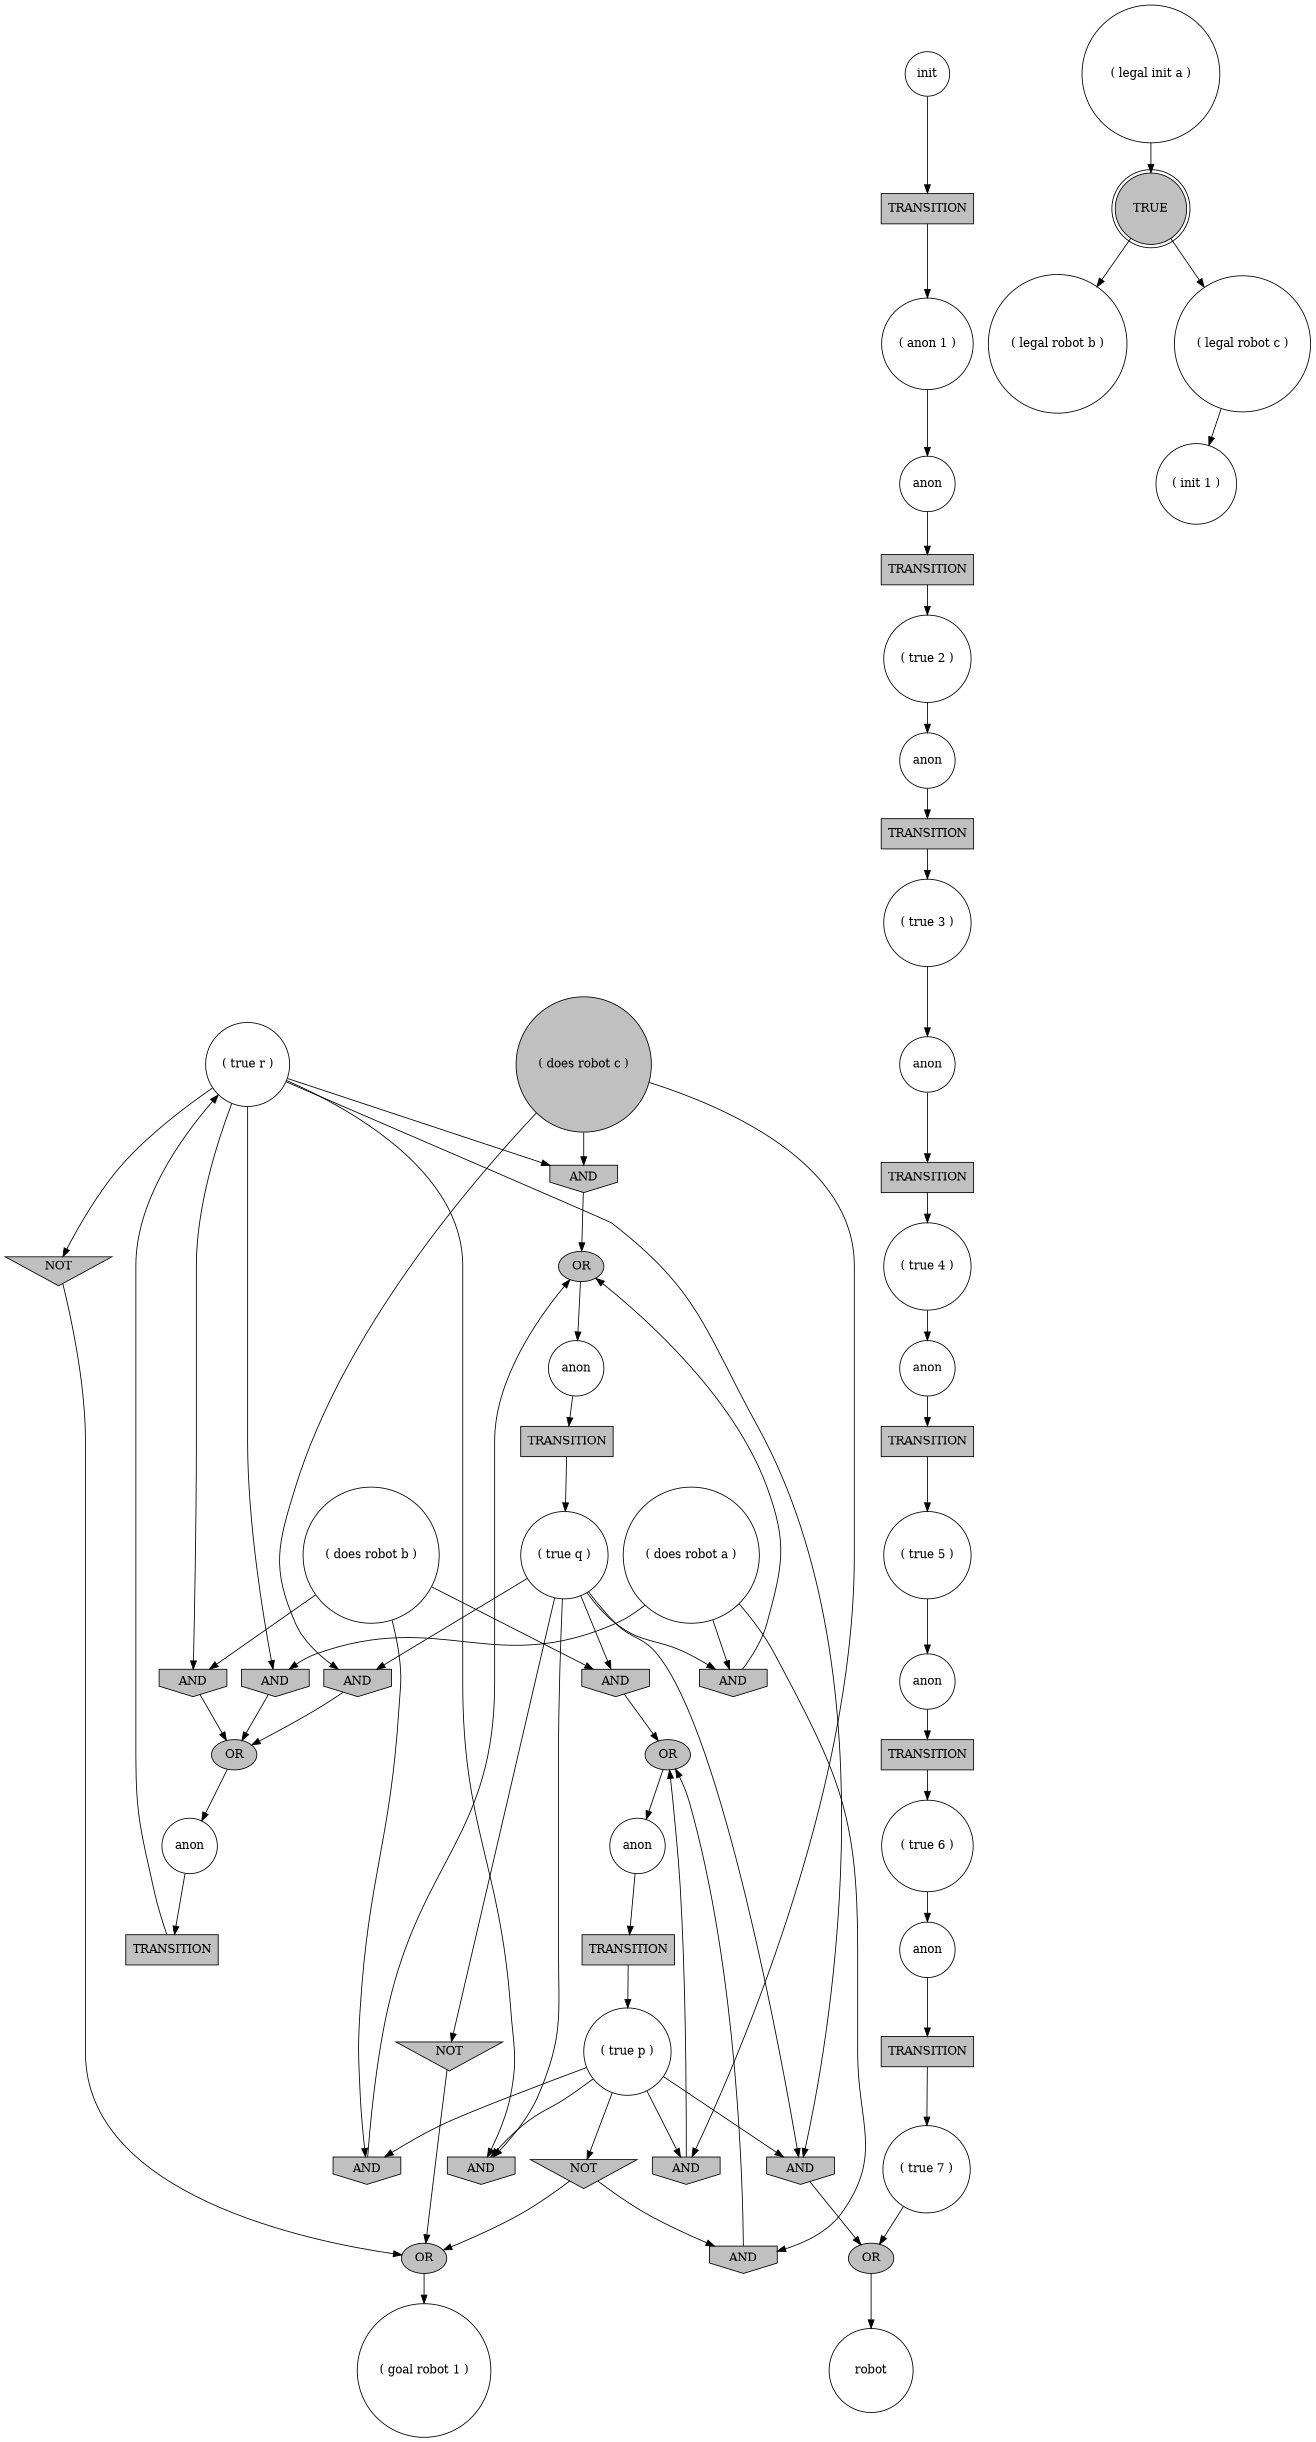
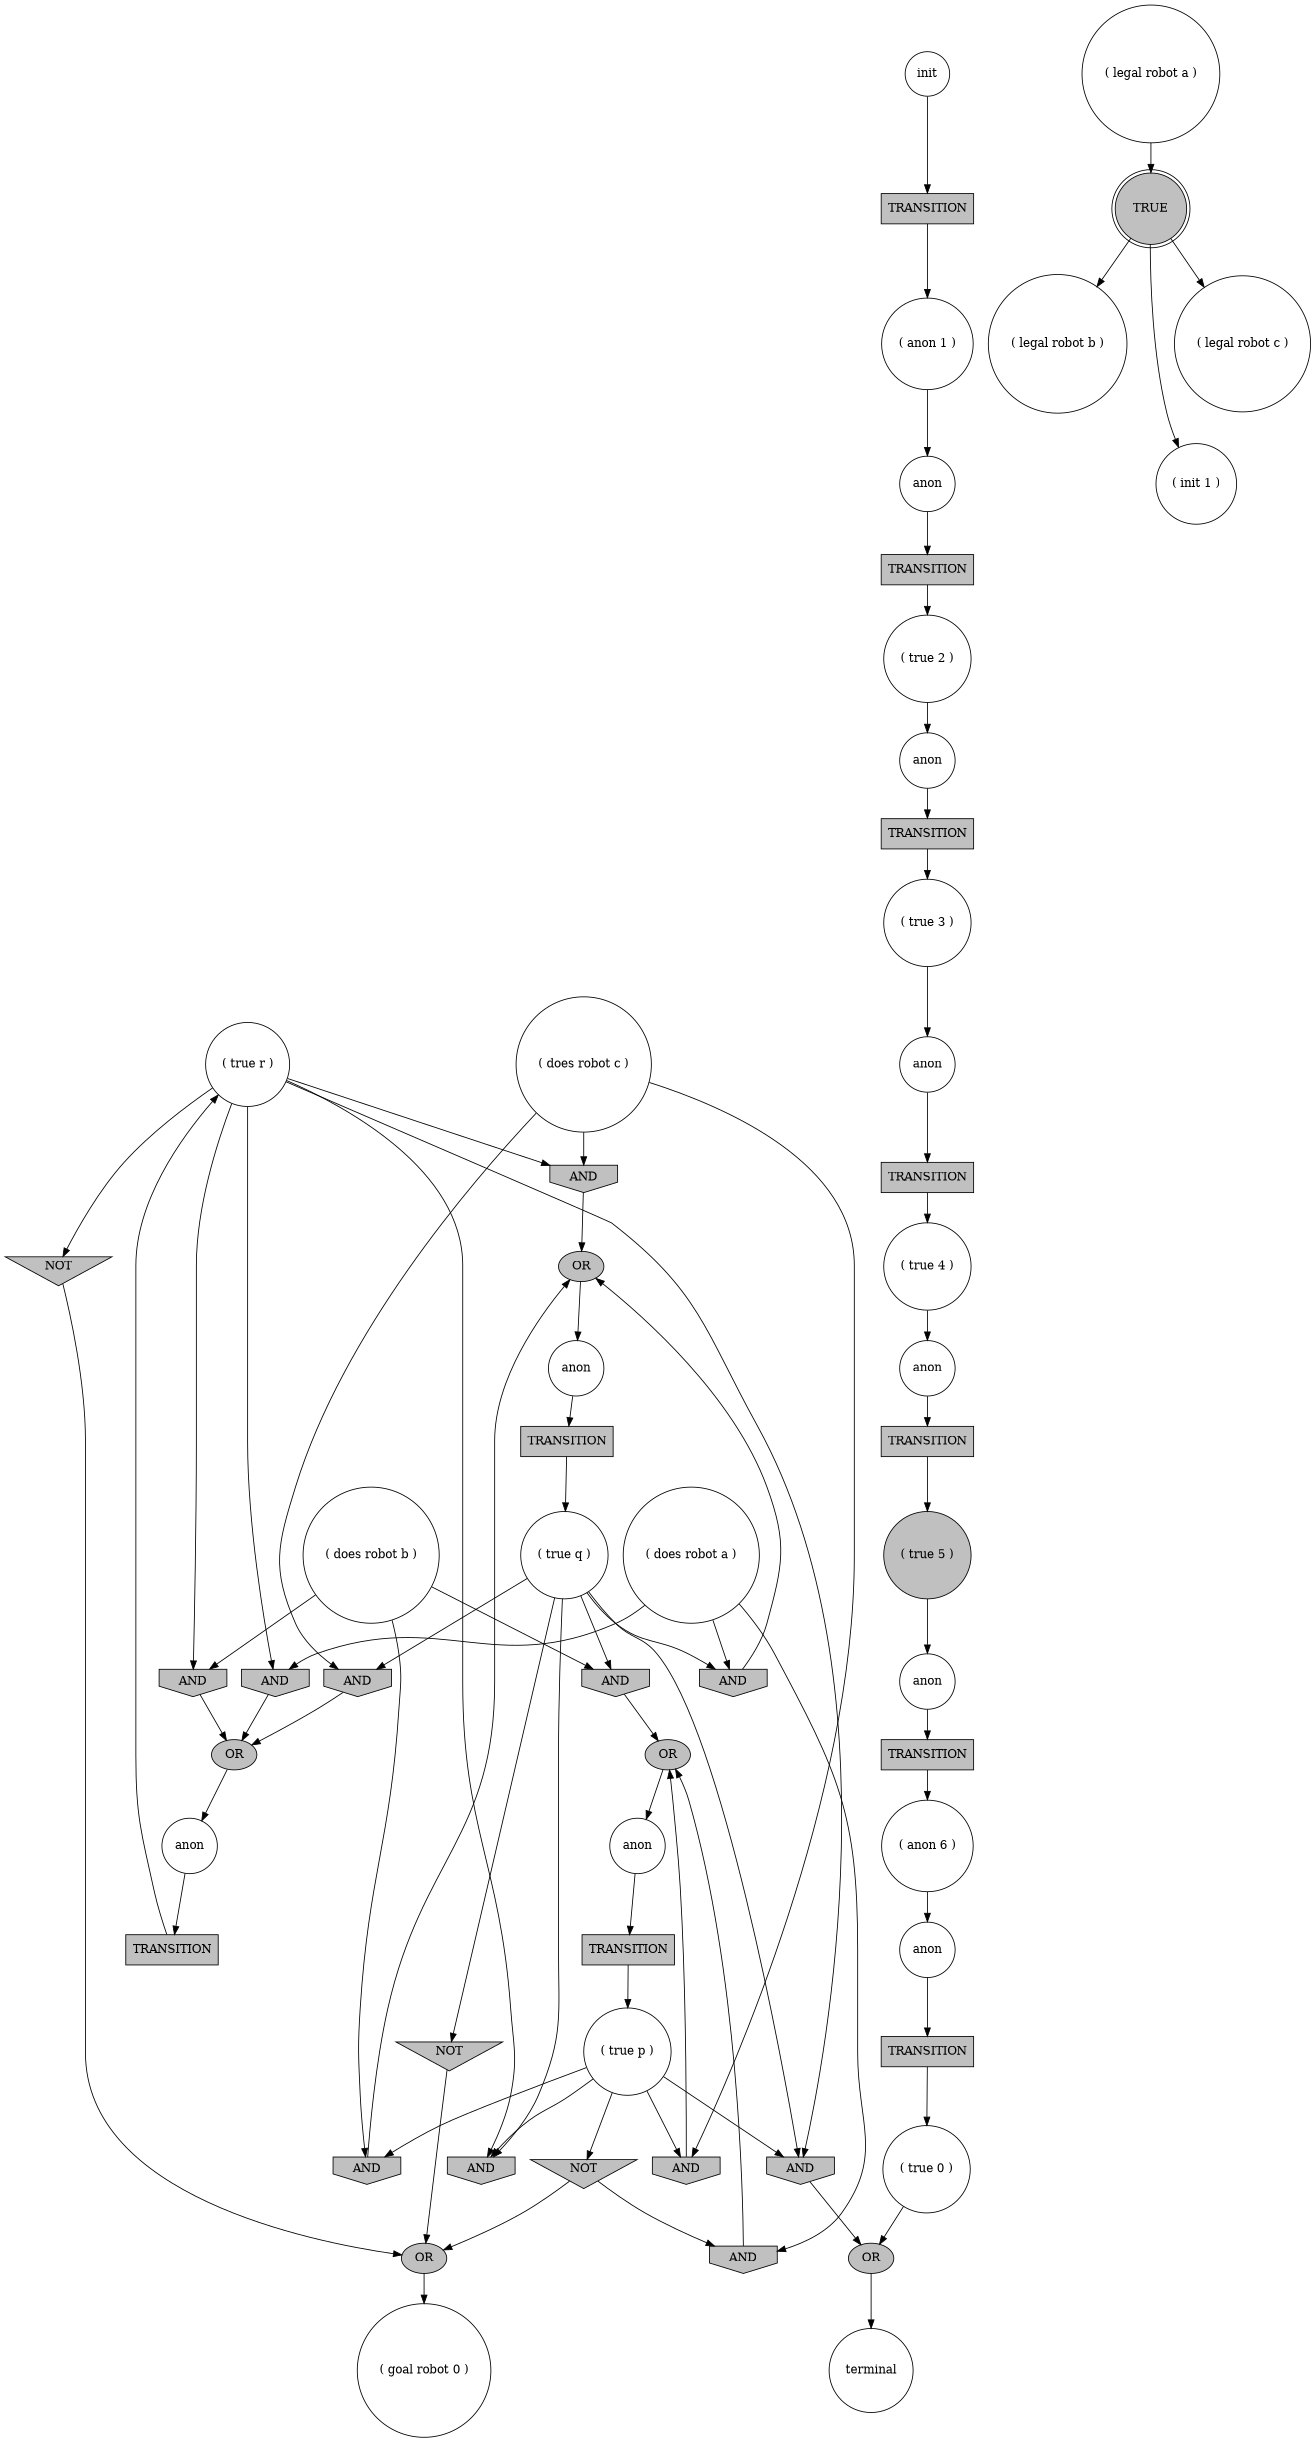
node "( legal init a )": label "( legal init a )" -> "( legal robot a )"
edge "( legal robot c )" -> "( init 1 )": now "TRUE" -> "( init 1 )"
node "( does robot c )": fillcolor grey -> white
node "( true 5 )": fillcolor white -> grey
node "( true 6 )": label "( true 6 )" -> "( anon 6 )"
node "( true 7 )": label "( true 7 )" -> "( true 0 )"
node "( goal robot 1 )": label "( goal robot 1 )" -> "( goal robot 0 )"
node "robot": label "robot" -> "terminal"
